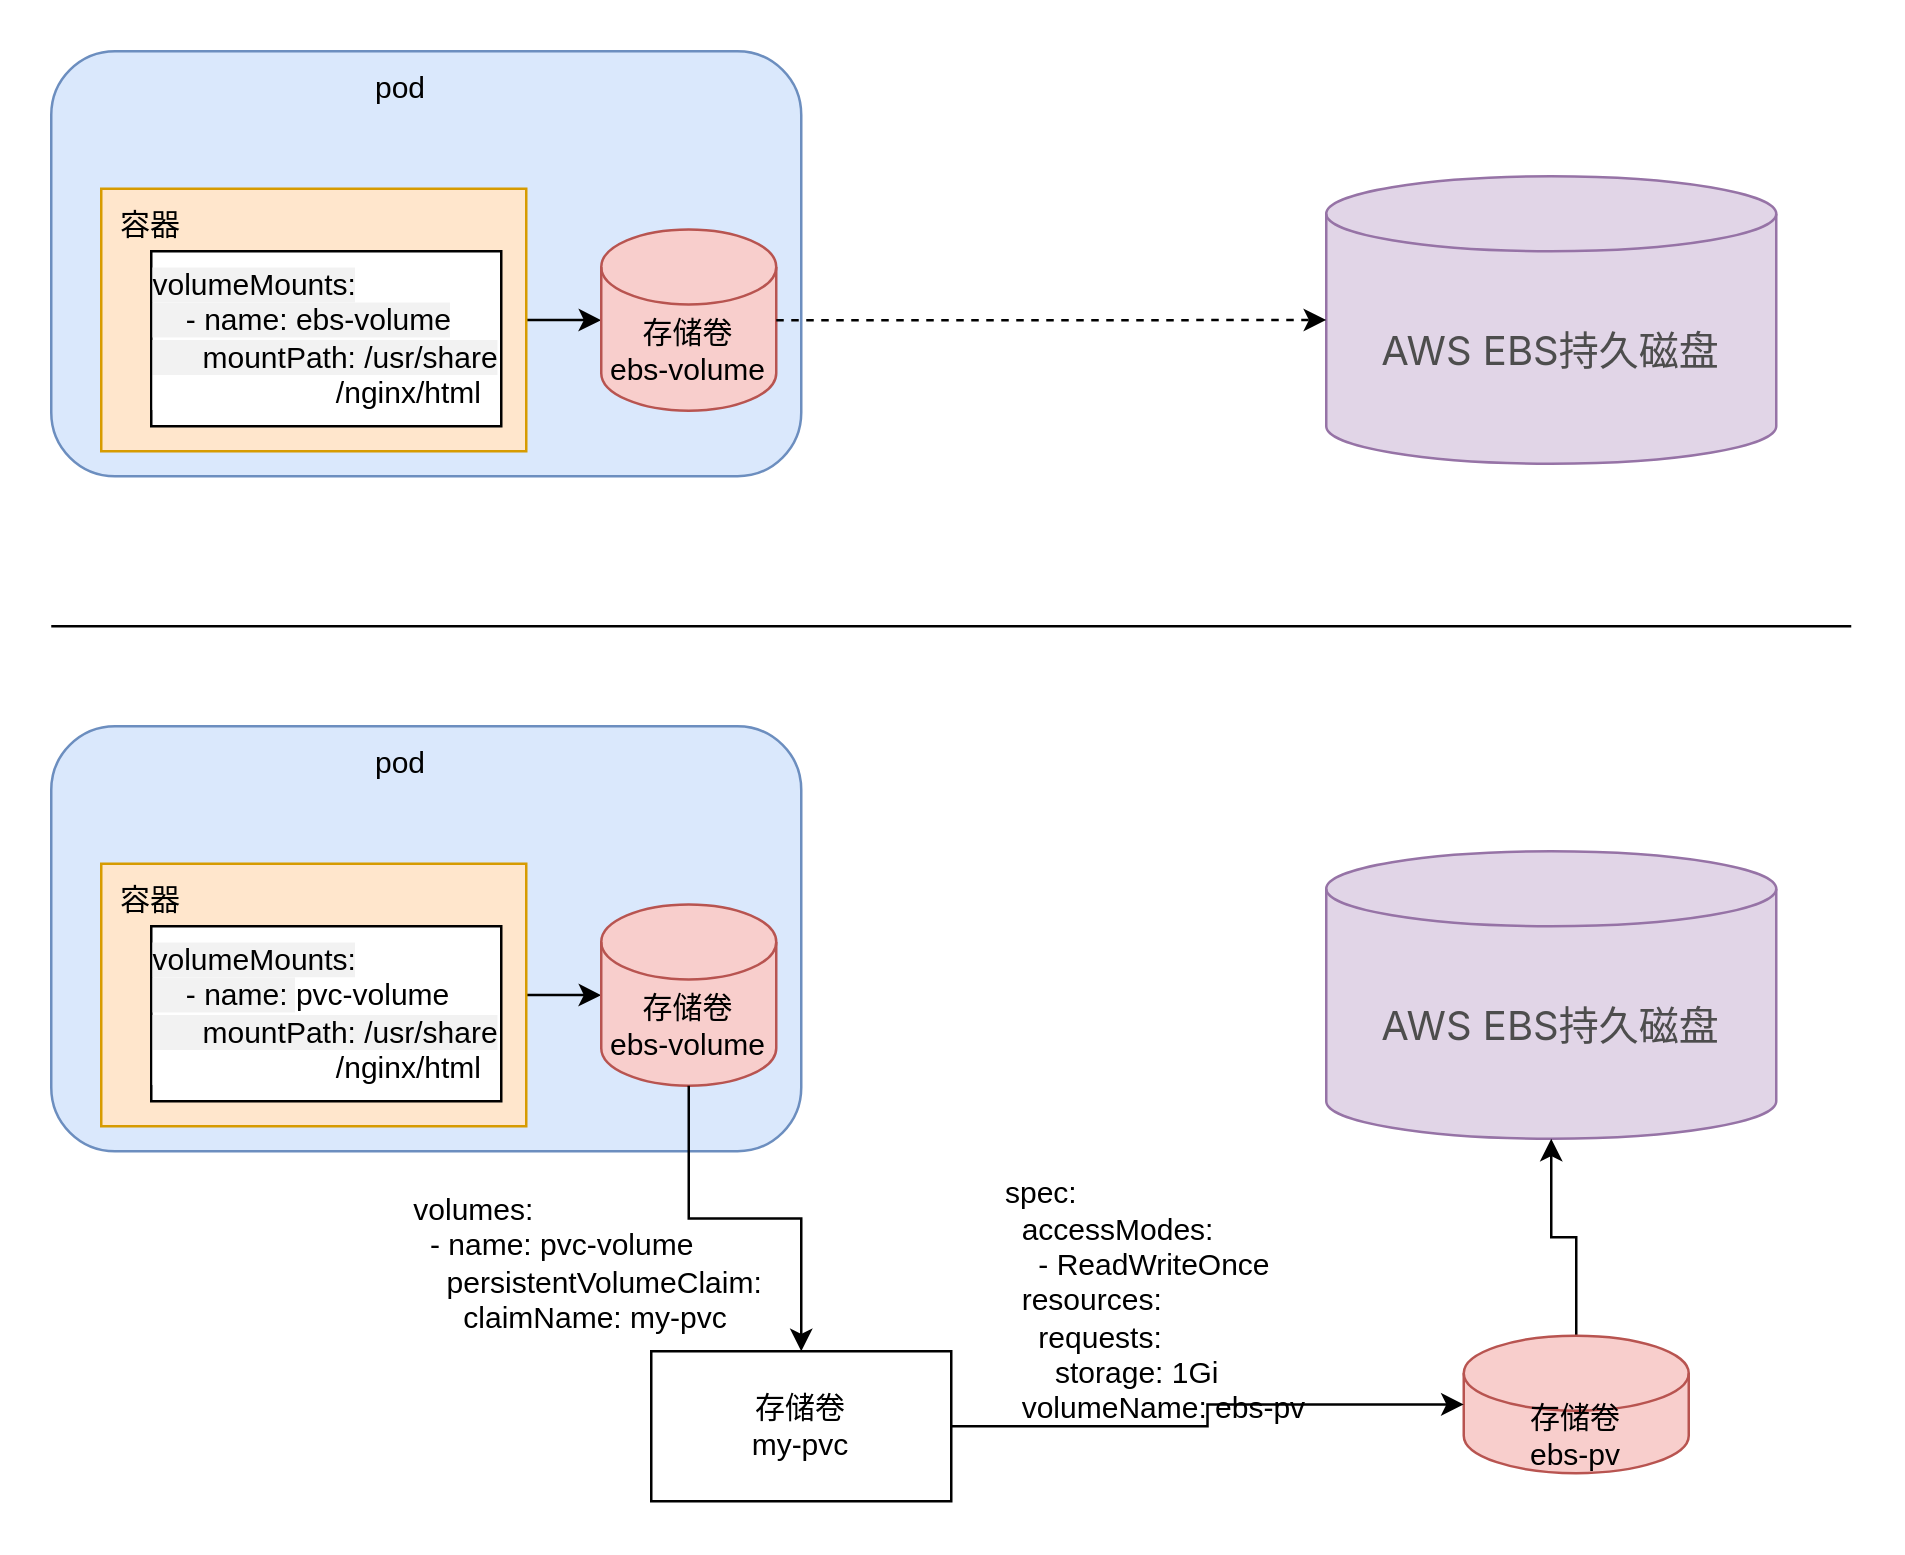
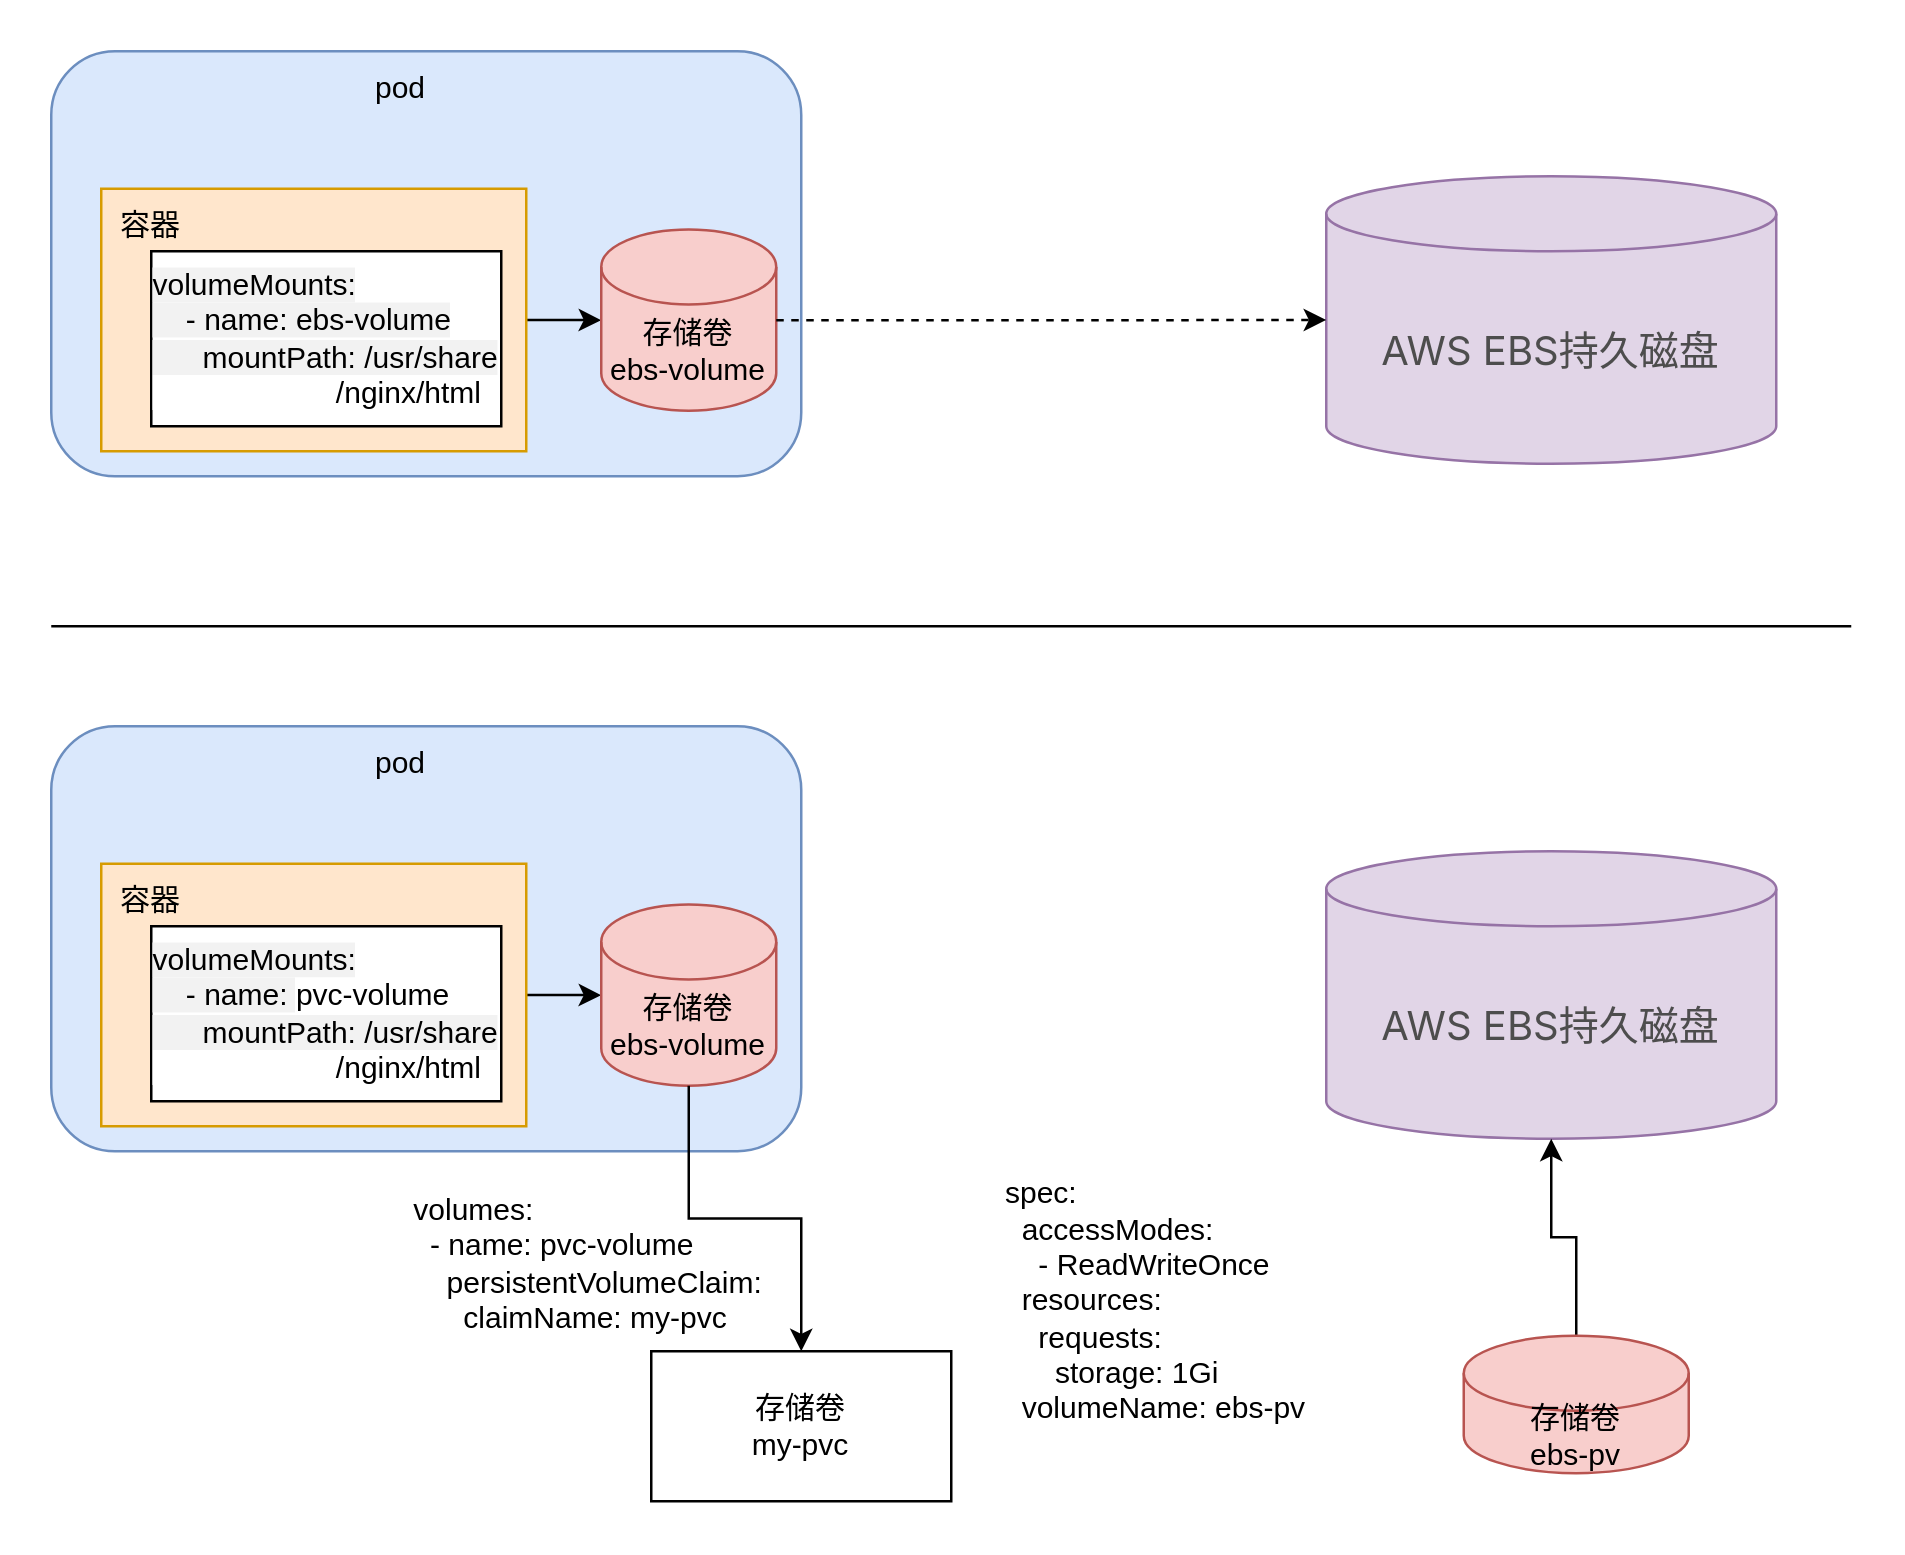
edge "存储卷 my-pvc" -> "存储卷 ebs-pv": removed
